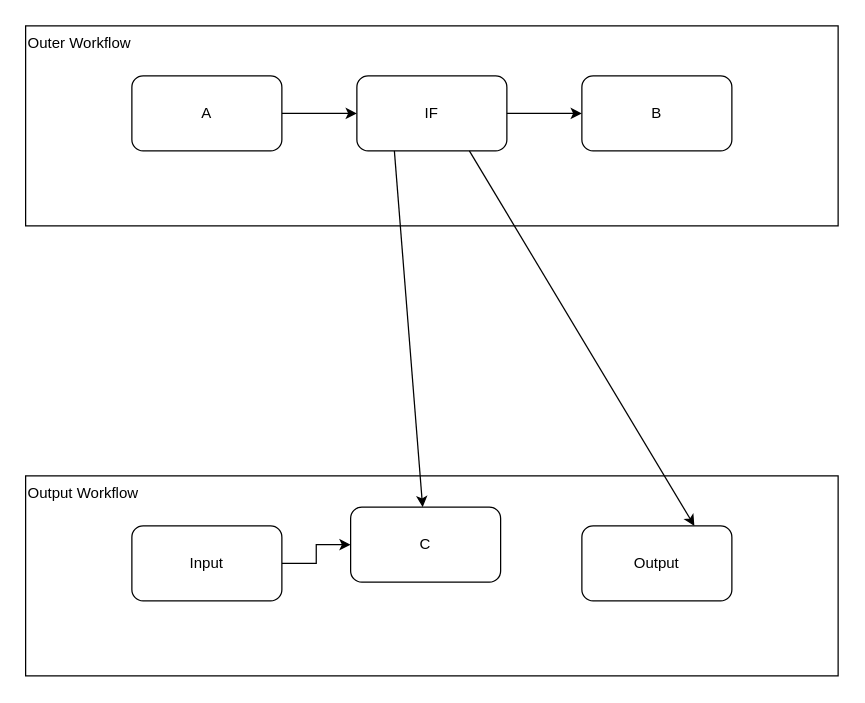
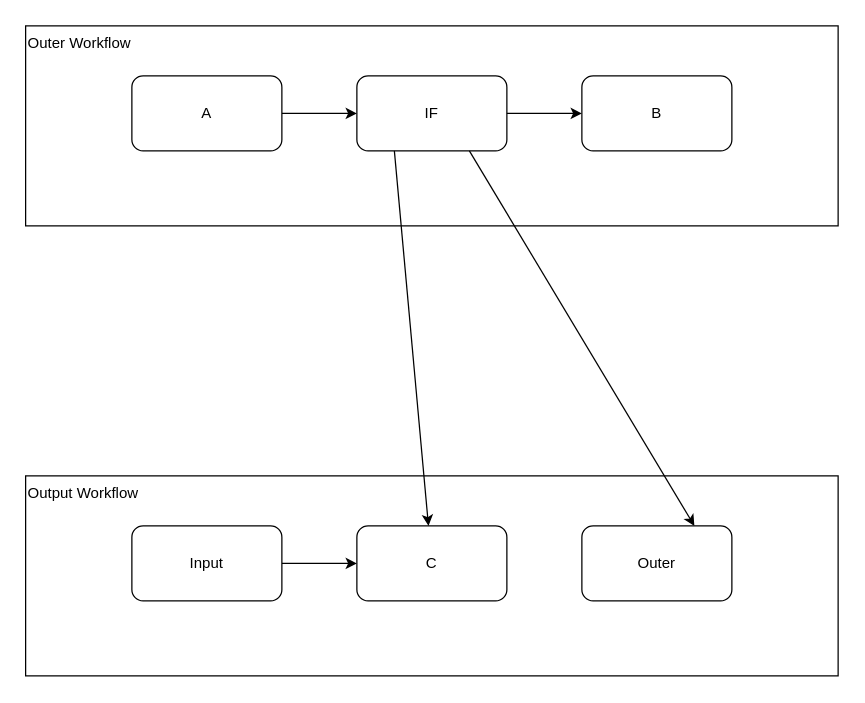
node "C": moved (426, 544) -> (432, 563)
node "Output": label "Output" -> "Outer"
